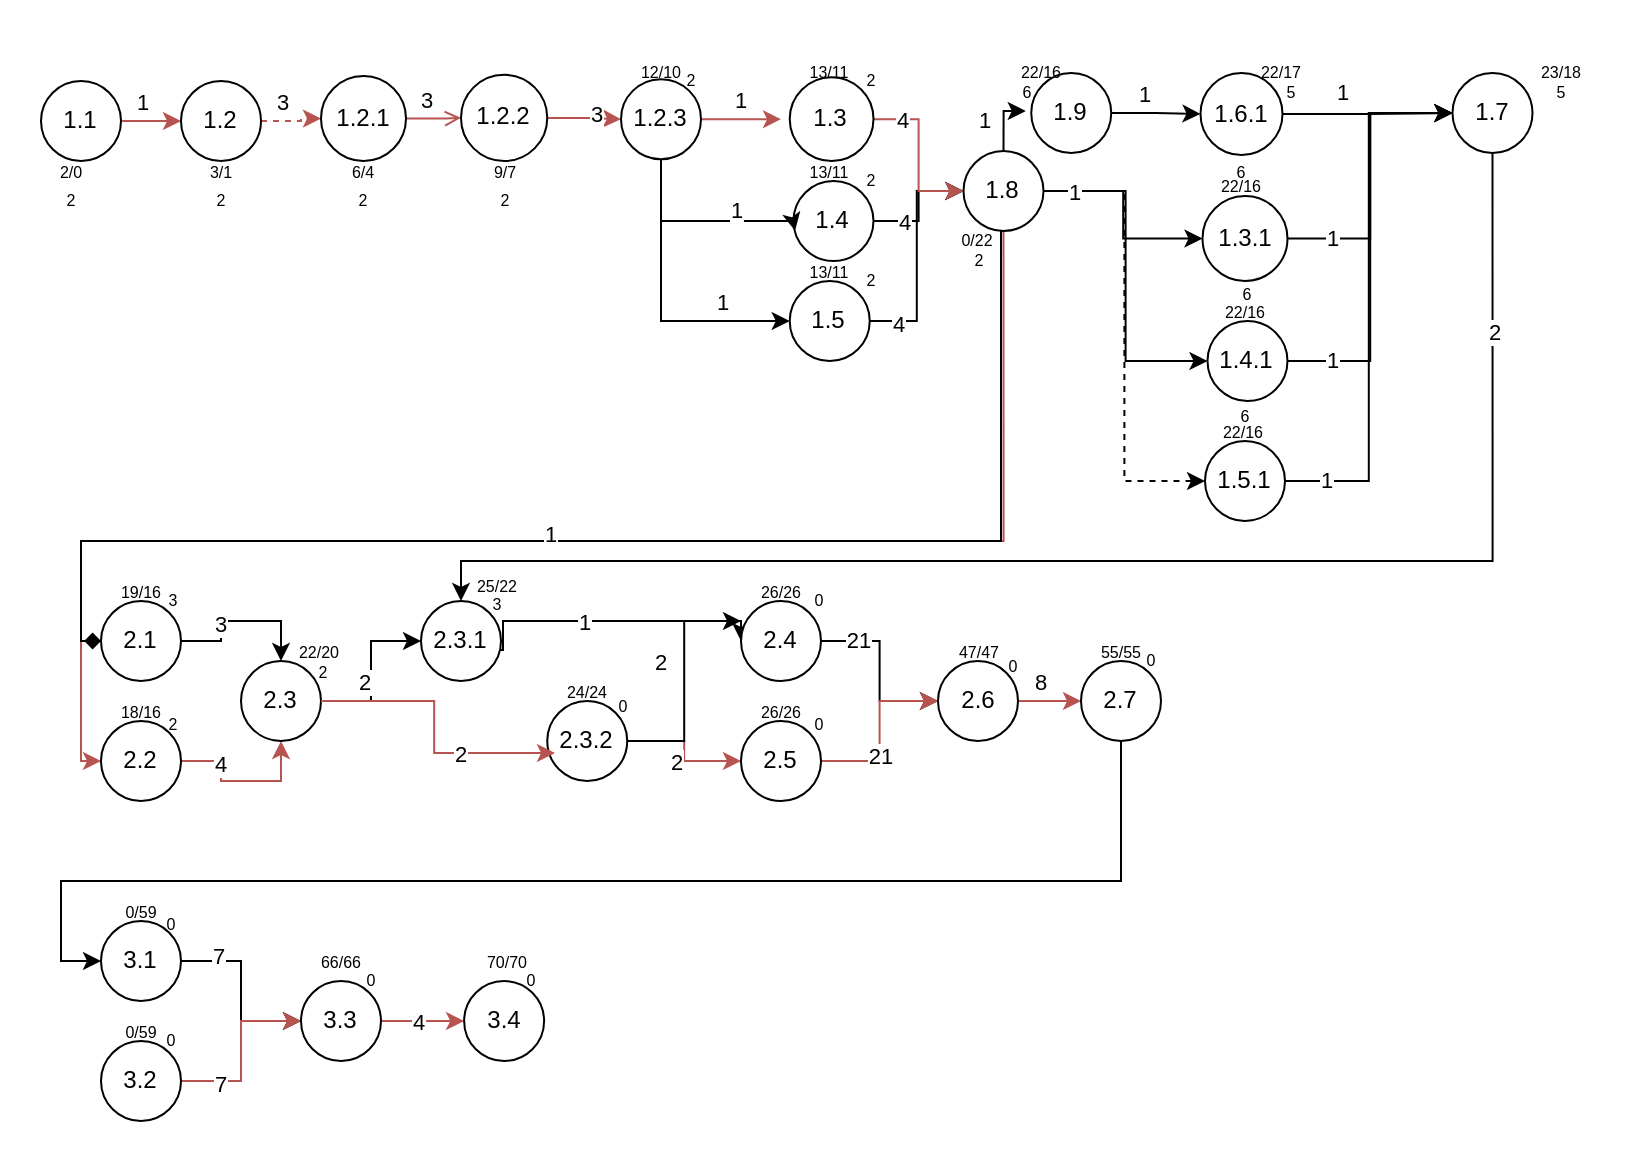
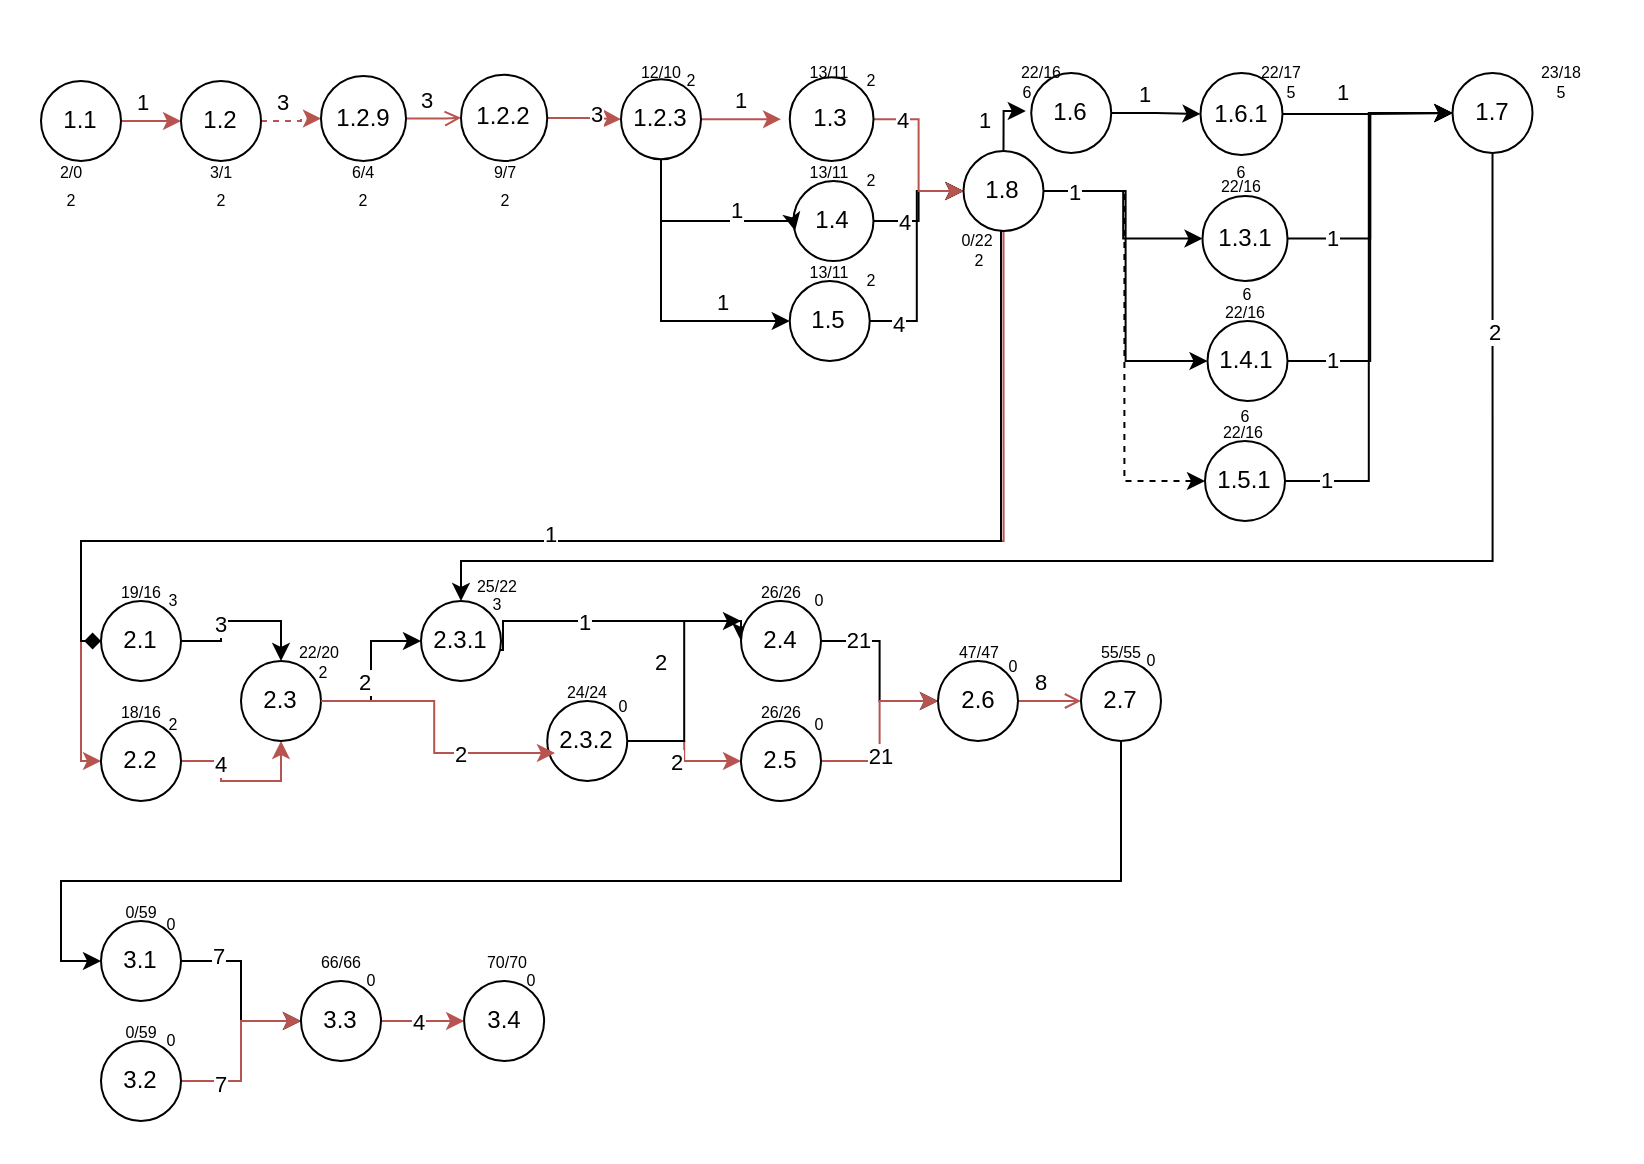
node "1.9": label "1.9" -> "1.6"
node "1.2.1": label "1.2.1" -> "1.2.9"
edge "2.6" -> "2.7": arrowhead classic -> open
